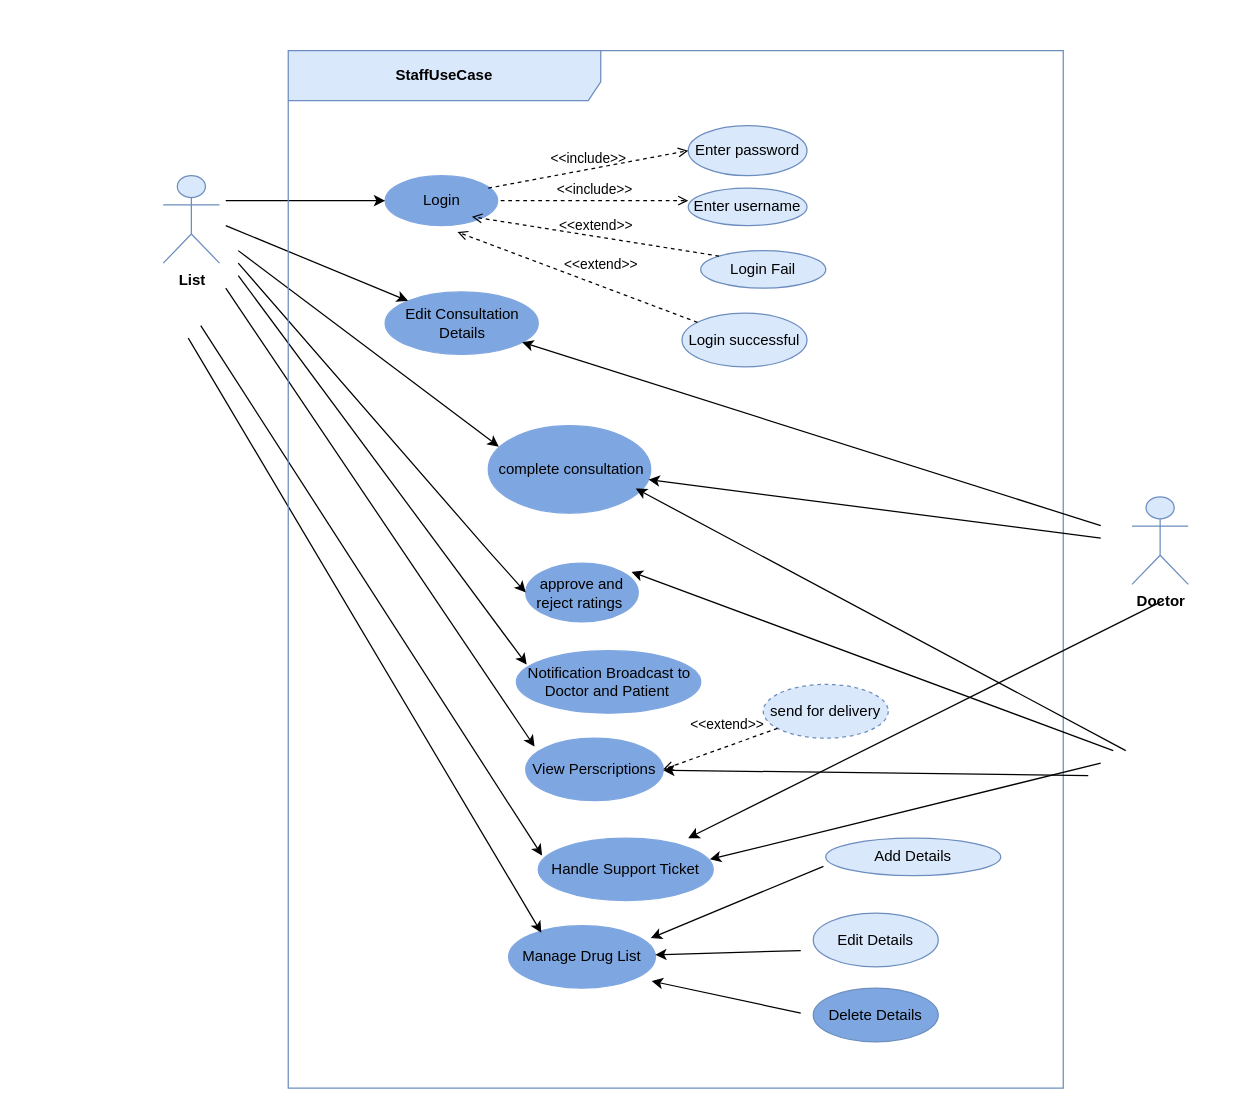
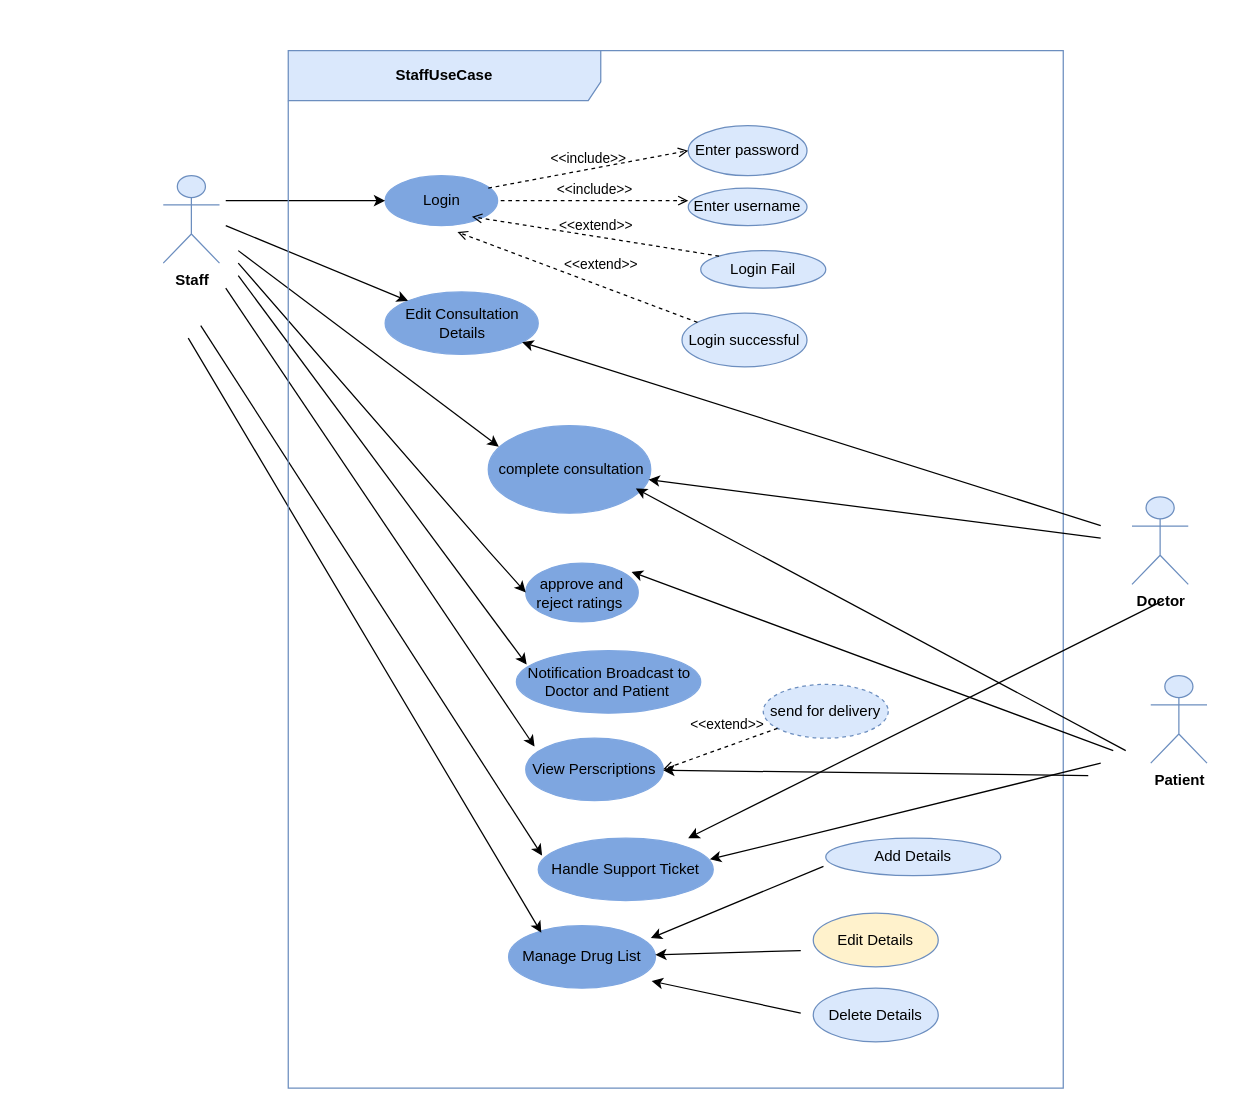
node "List": label "List" -> "Staff"
node "Patient": added
node "Edit Details": fillcolor #dae8fc -> #fff2cc
node "Delete Details": fillcolor #7ea6e0 -> #dae8fc
